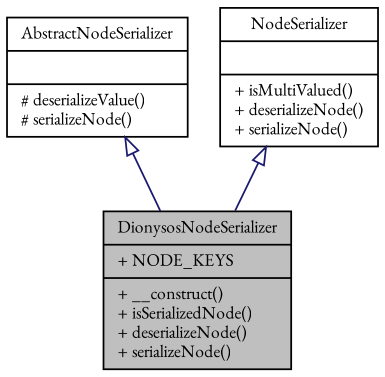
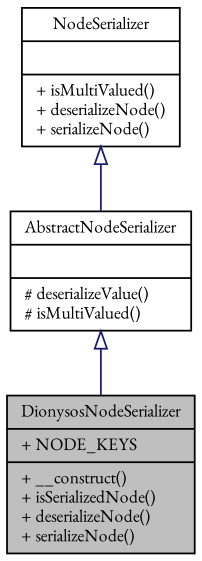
node "AbstractNodeSerializer": text "# serializeNode()" -> "# isMultiValued()"
edge "DionysosNodeSerializer" -> "NodeSerializer": now "AbstractNodeSerializer" -> "NodeSerializer"
